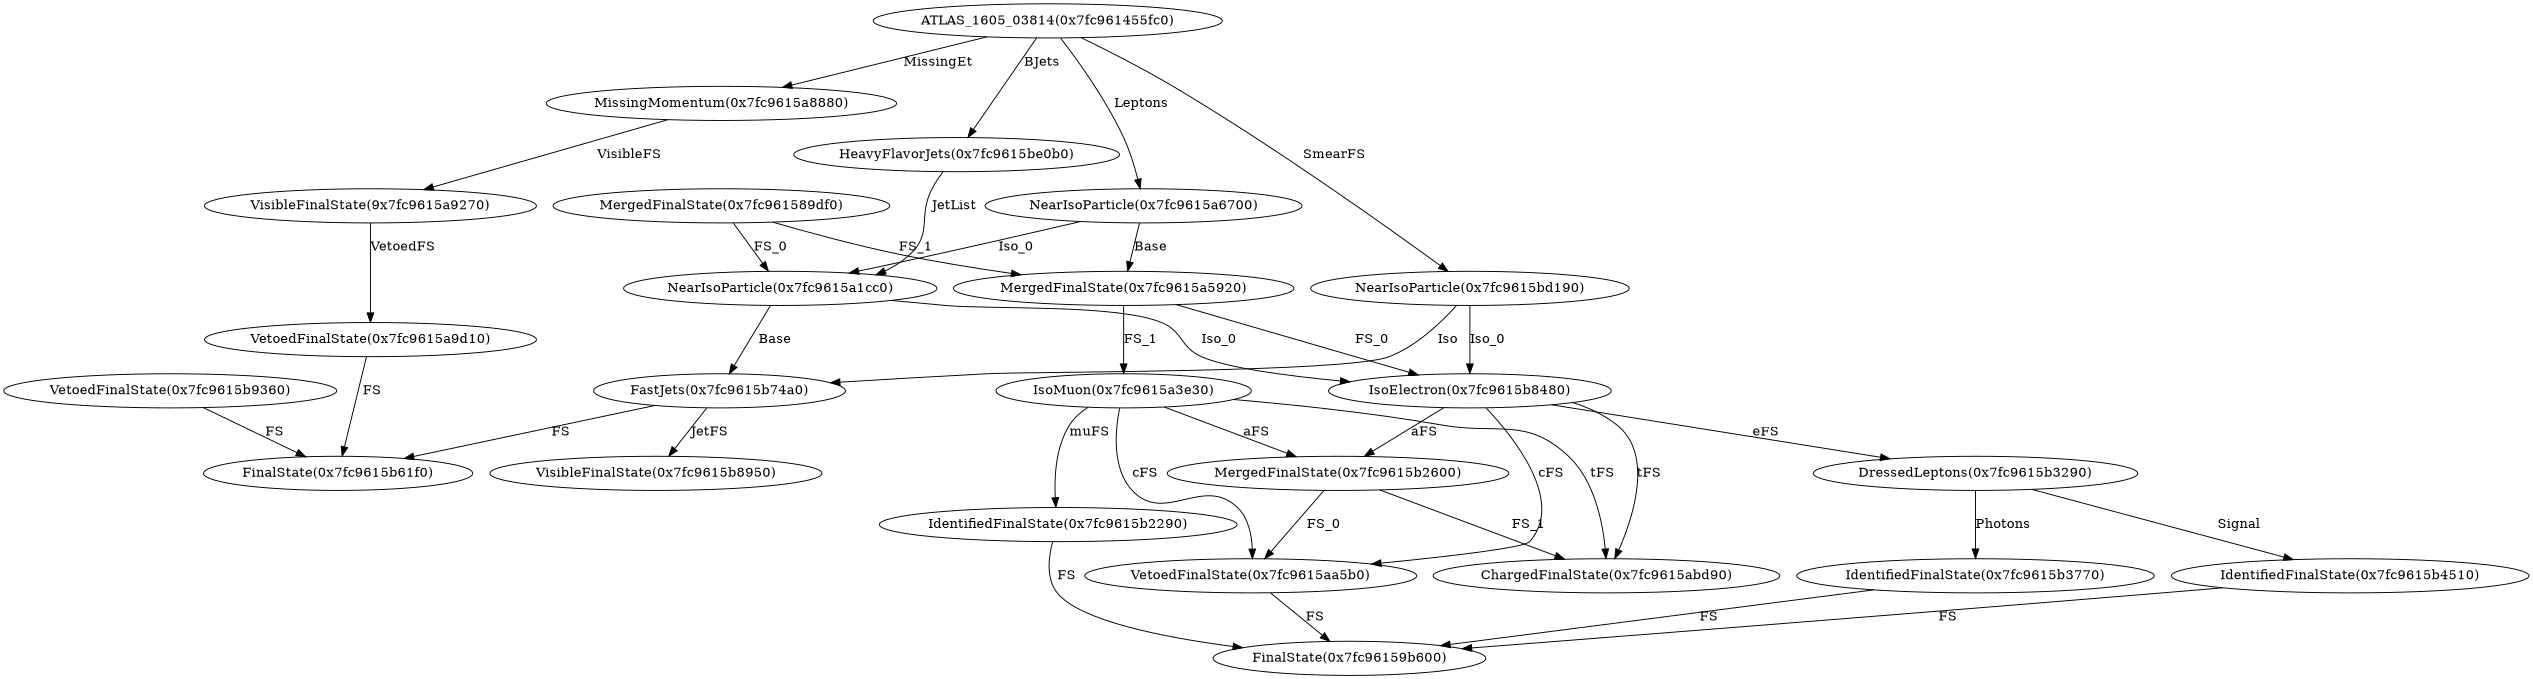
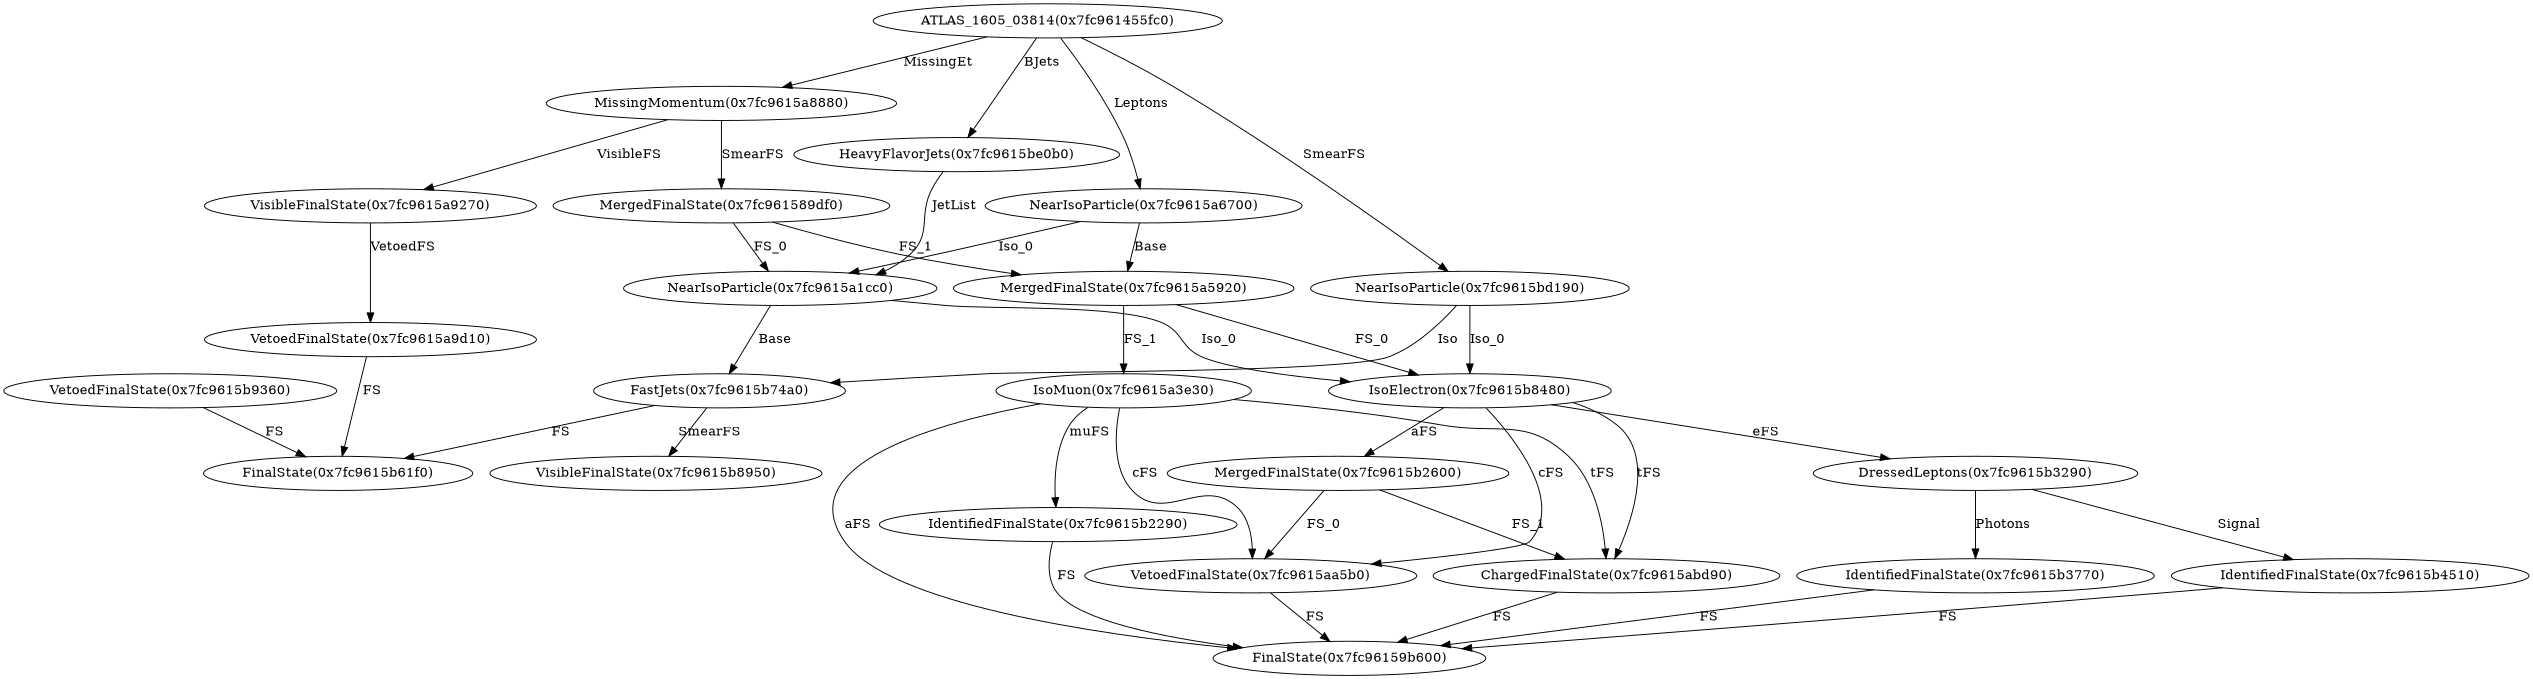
edge "MissingMomentum(0x7fc9615a8880)" -> "MergedFinalState(0x7fc961589df0)": added, label "SmearFS"
node "VisibleFinalState(9x7fc9615a9270)": label "VisibleFinalState(9x7fc9615a9270)" -> "VisibleFinalState(0x7fc9615a9270)"
edge "IsoMuon(0x7fc9615a3e30)" -> "MergedFinalState(0x7fc9615b2600)": now "IsoMuon(0x7fc9615a3e30)" -> "FinalState(0x7fc96159b600)"
edge "FastJets(0x7fc9615b74a0)" -> "VisibleFinalState(0x7fc9615b8950)": label "JetFS" -> "SmearFS"
edge "ChargedFinalState(0x7fc9615abd90)" -> "FinalState(0x7fc96159b600)": added, label "FS"
